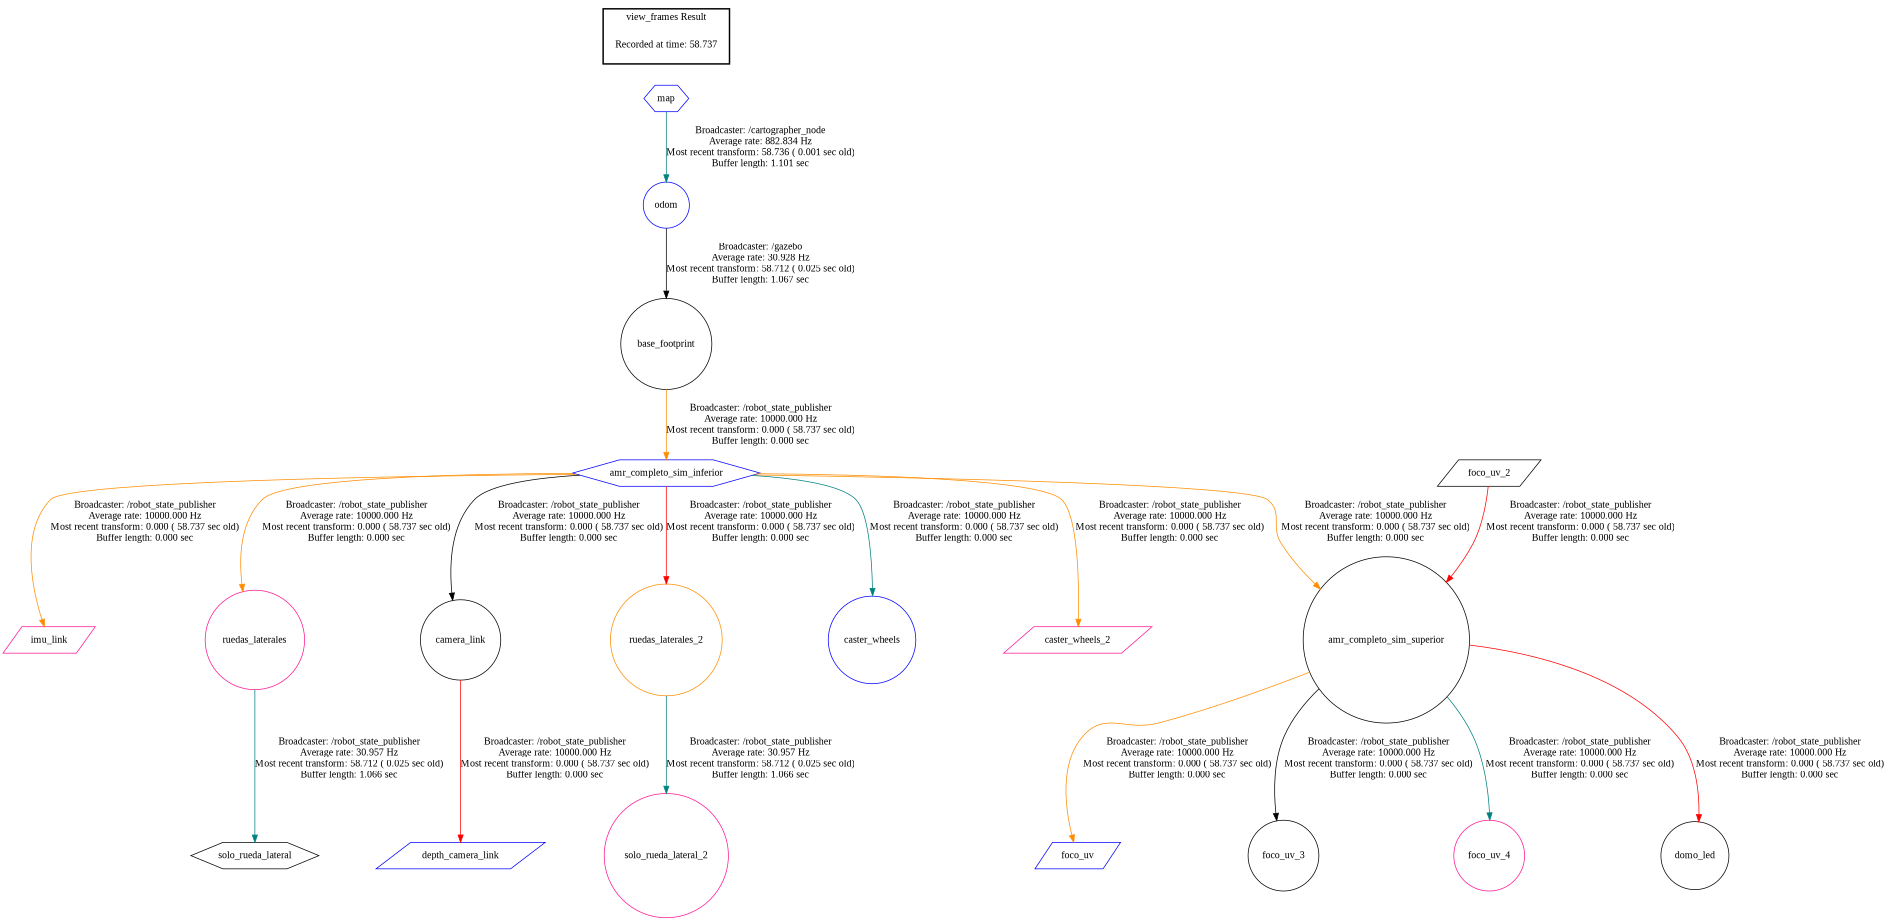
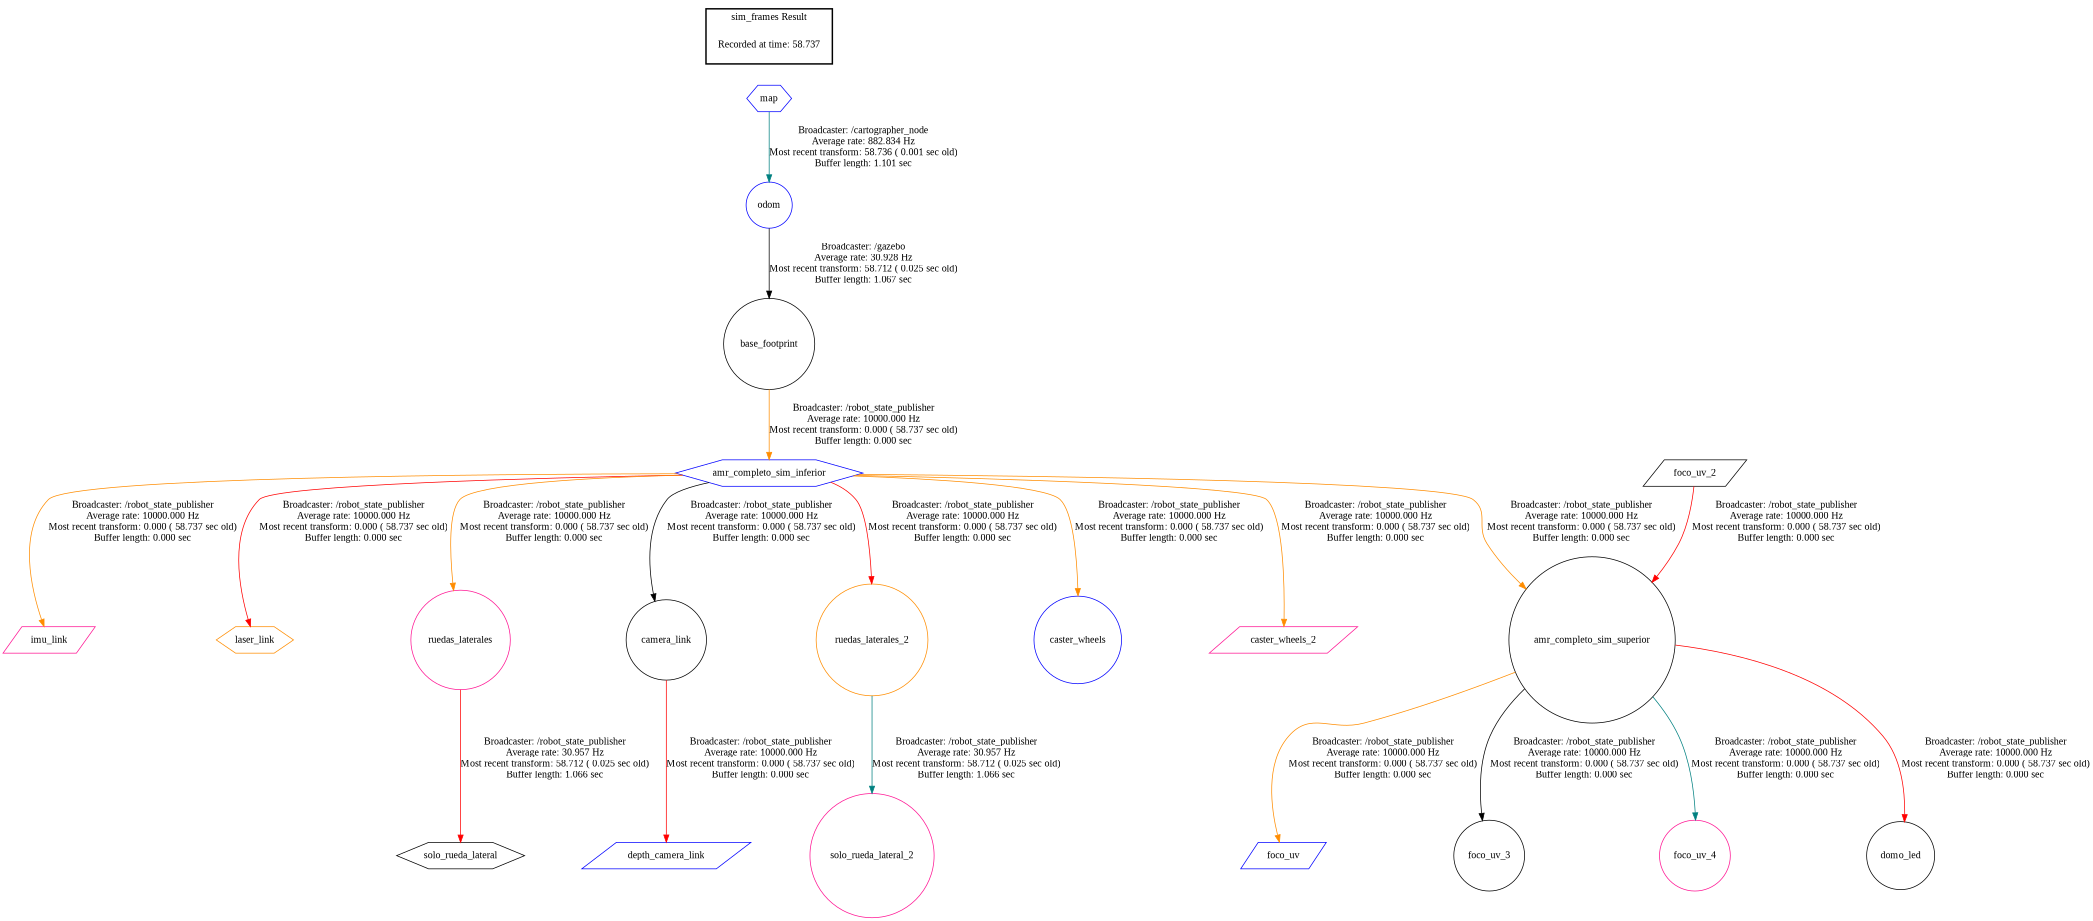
cluster "view_frames Result": label "view_frames Result" -> "sim_frames Result"
edge "amr_completo_sim_inferior" -> "caster_wheels": color teal -> darkorange
node "laser_link": added
edge "ruedas_laterales" -> "solo_rueda_lateral": color teal -> red
